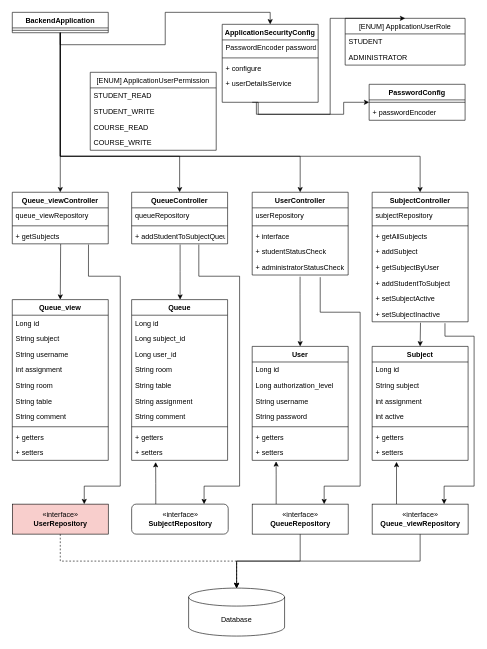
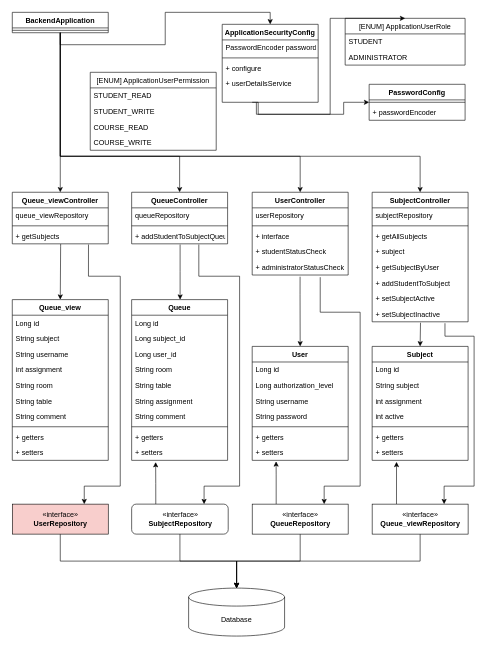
node "+ addSubject": label "+ addSubject" -> "+ subject"
edge "«interface» SubjectRepository" -> "Database": added
edge "«interface» UserRepository" -> "Database": style dashed -> solid
